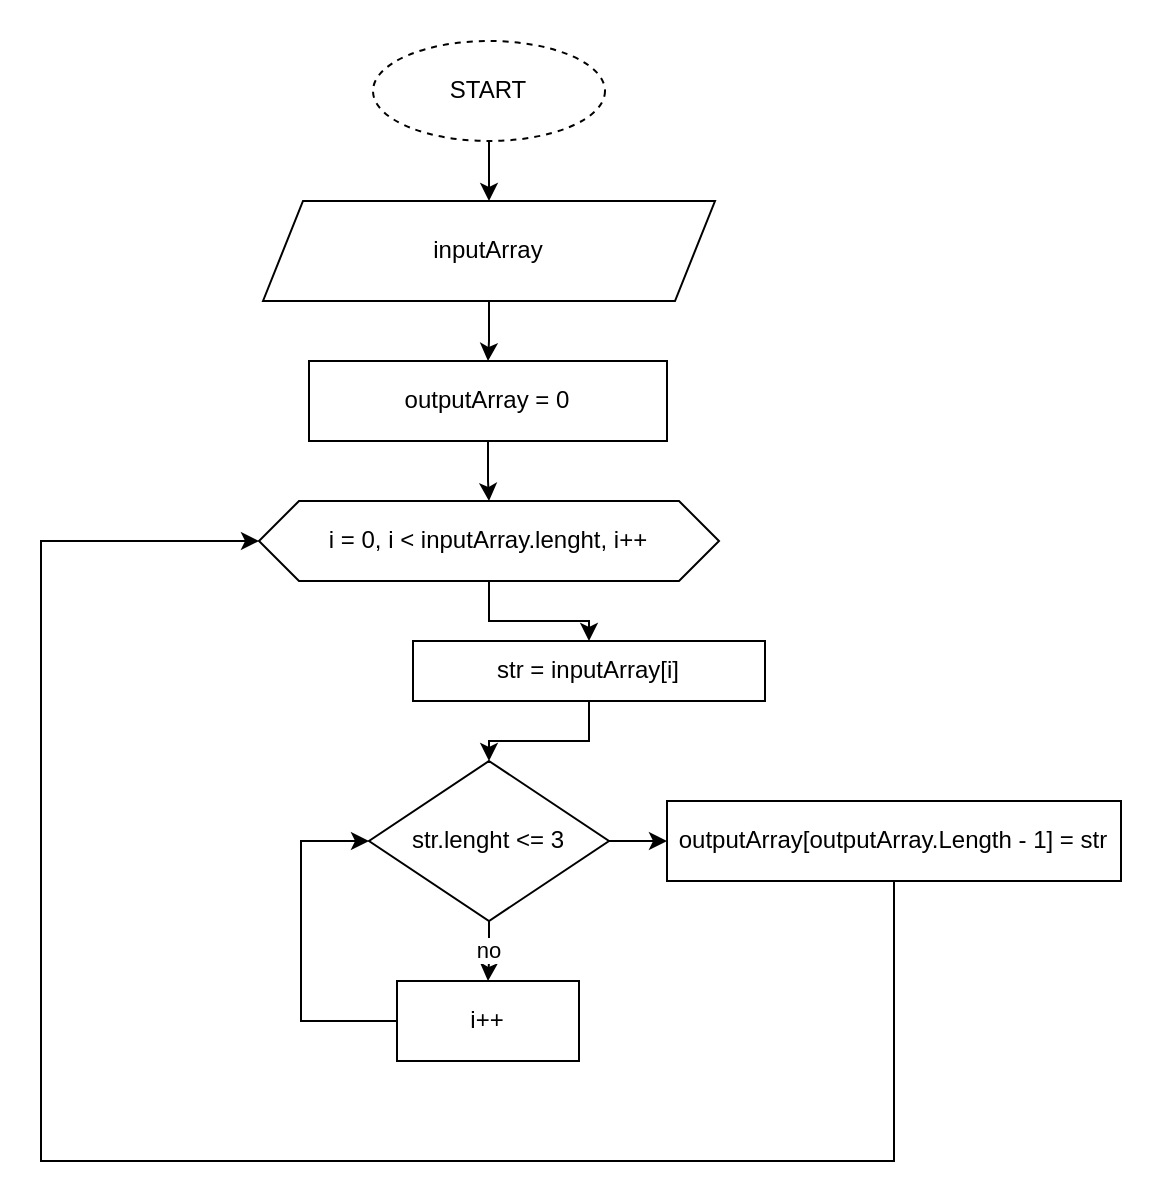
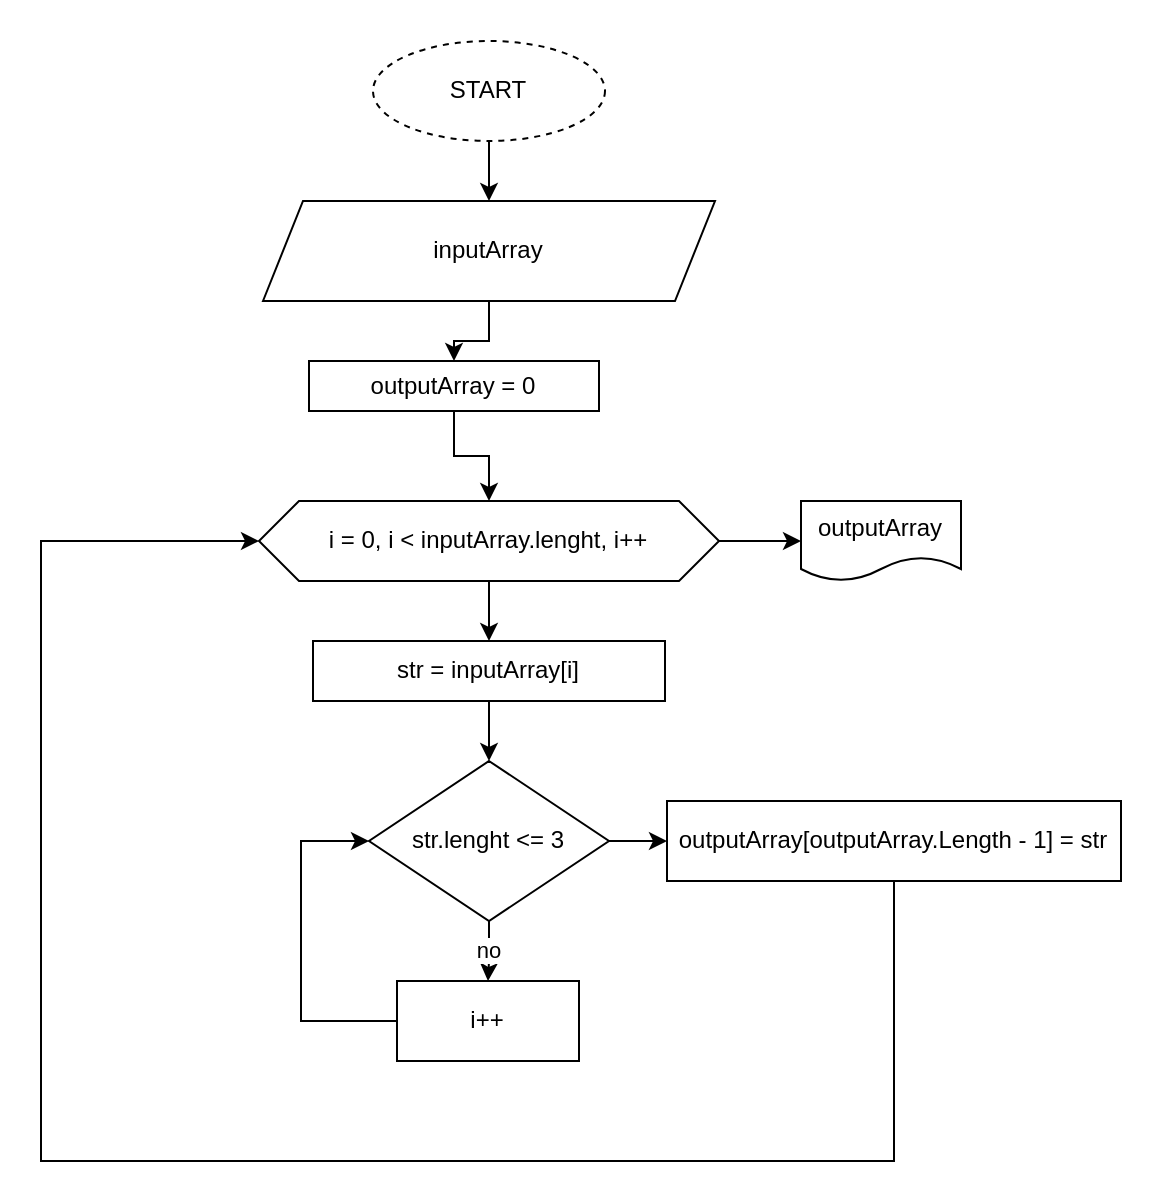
node "outputArray = 0": size 358x80 -> 290x50
edge "i = 0, i < inputArray.lenght, i++" -> "outputArray": added
node "outputArray": added
node "str = inputArray[i]": moved (589, 671) -> (489, 671)
